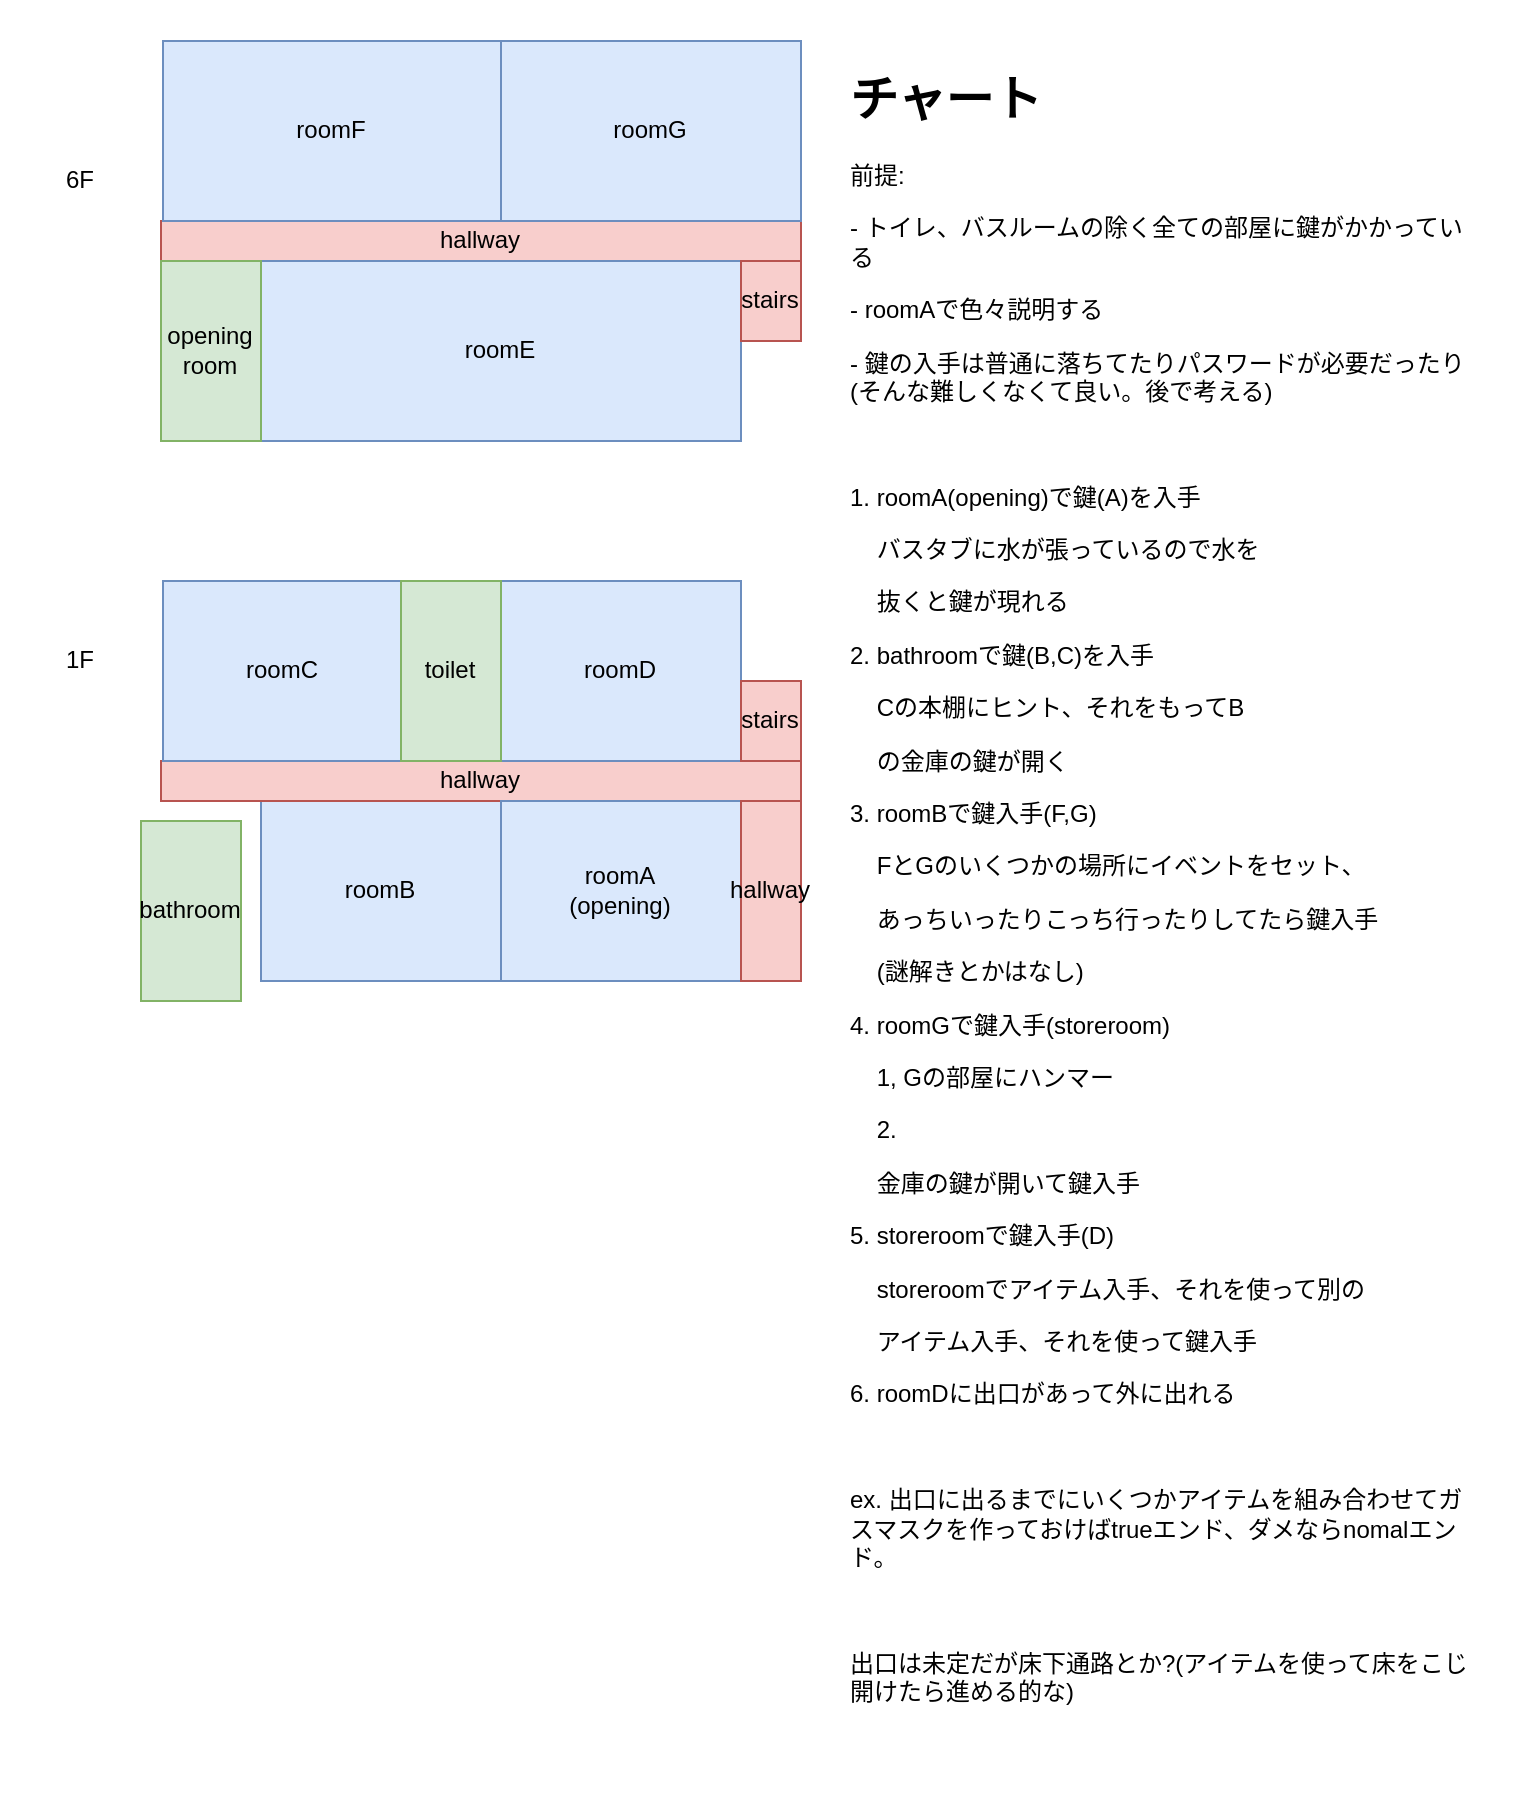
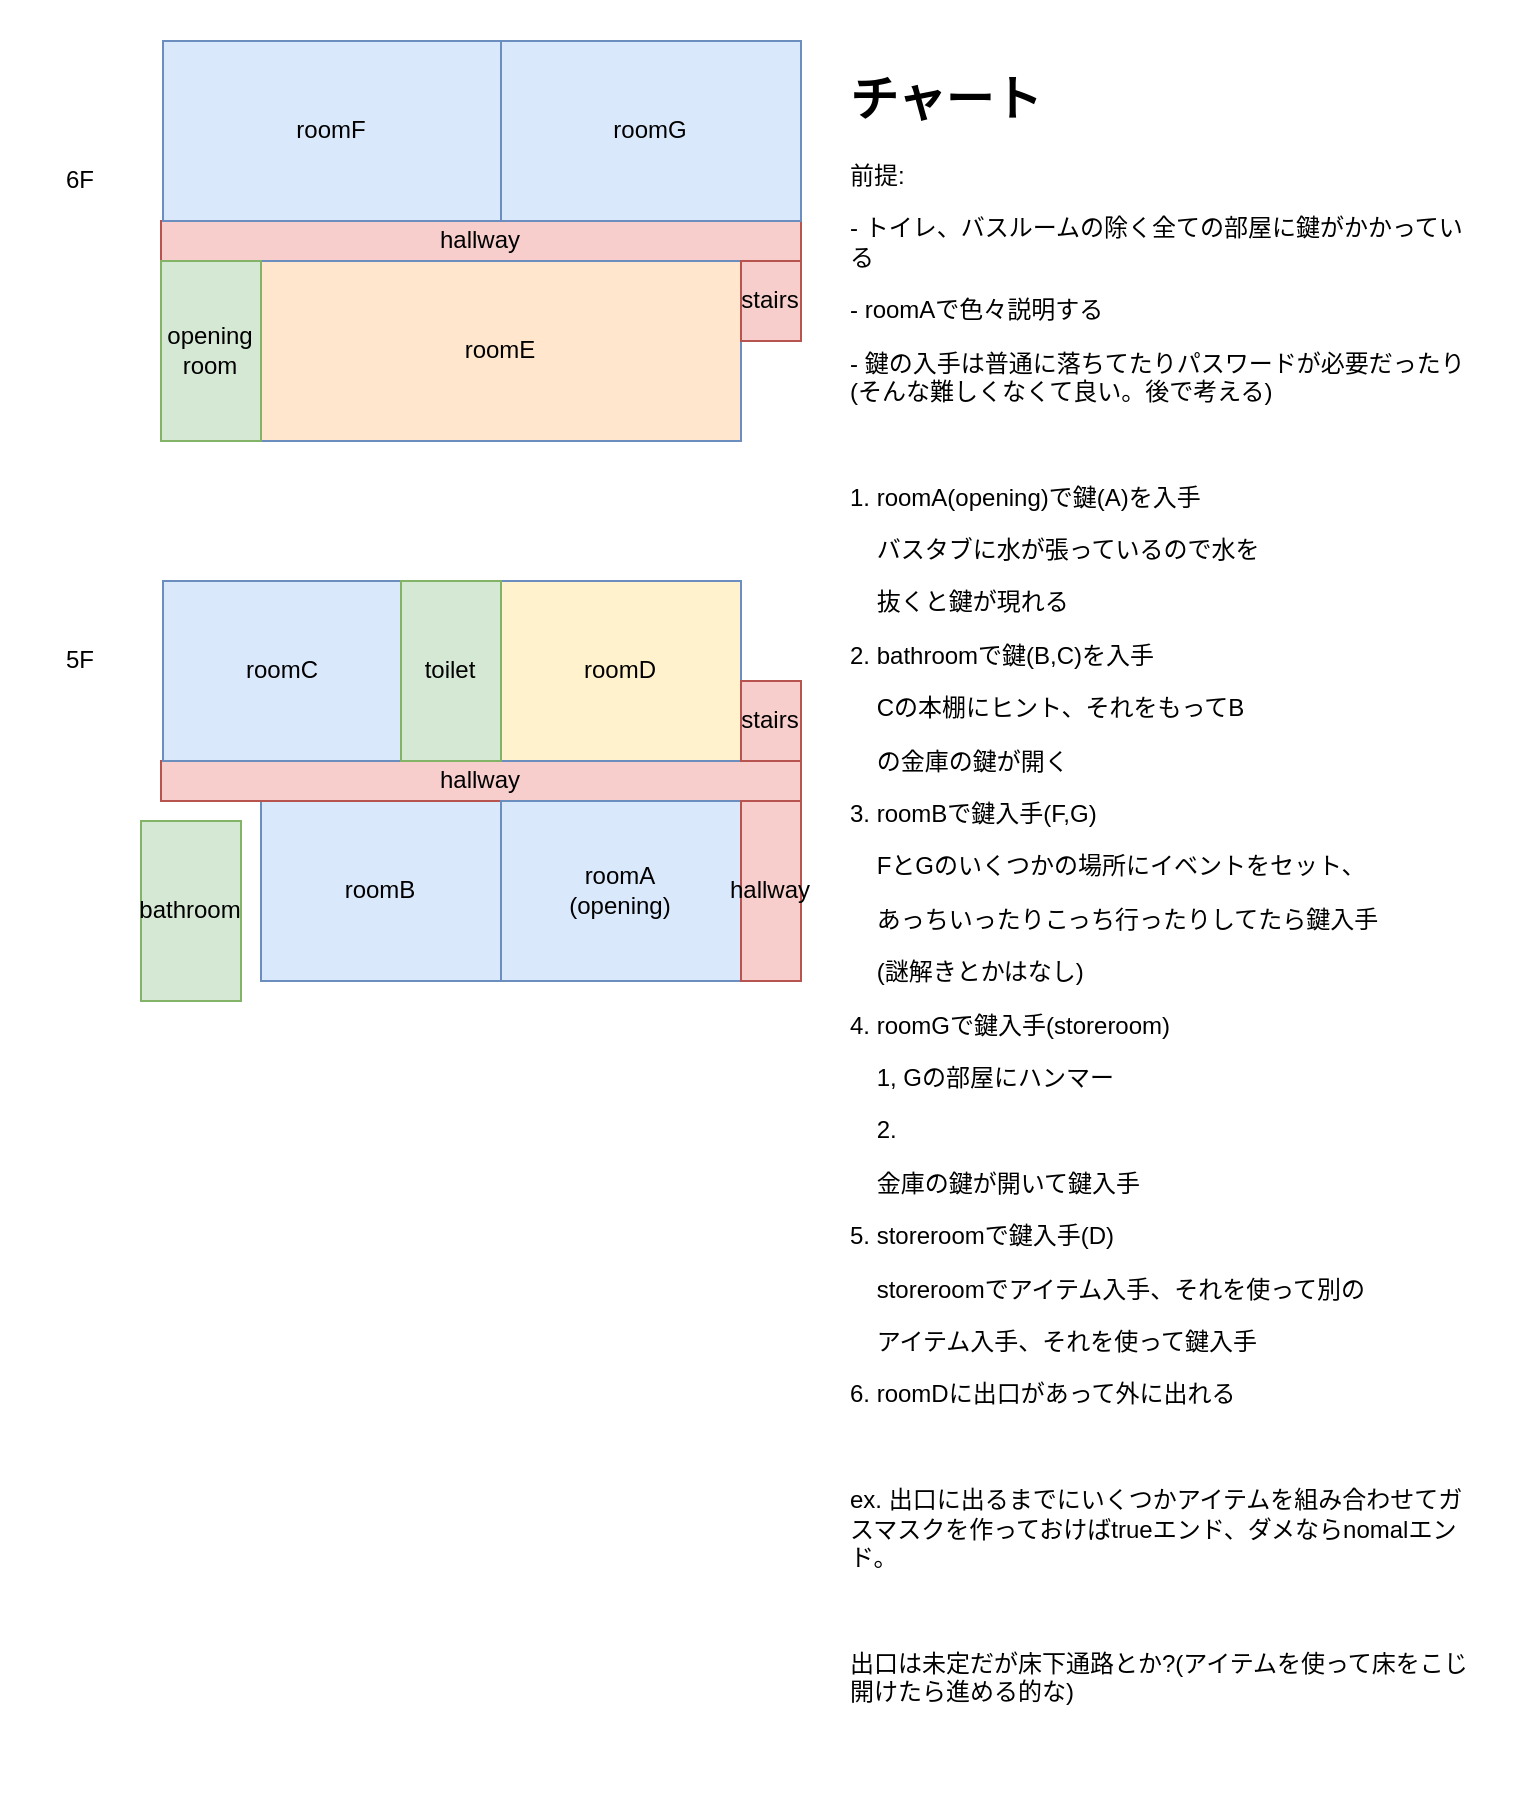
node "roomE": fillcolor #dae8fc -> #ffe6cc
node "1F": label "1F" -> "5F"
node "roomD": fillcolor #dae8fc -> #fff2cc
